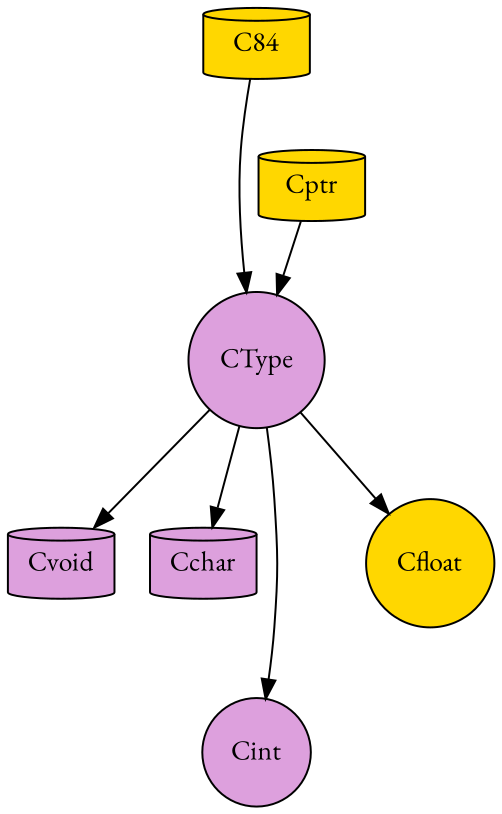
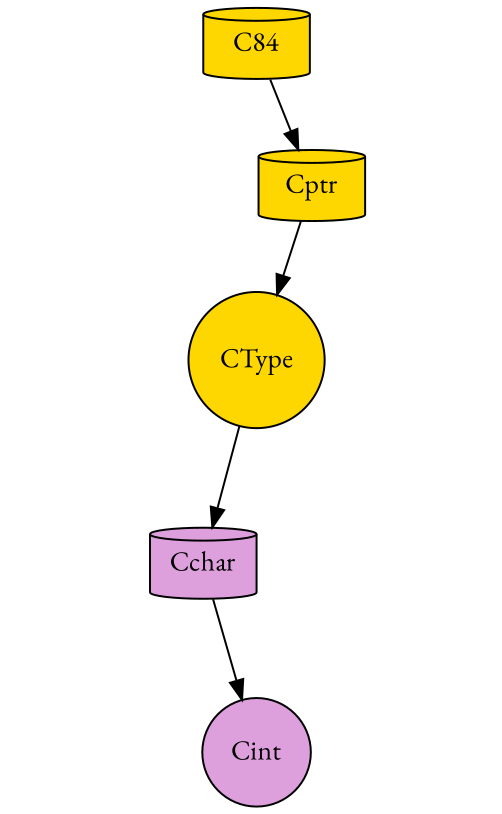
edge "C84" -> "CType": now "C84" -> "Cptr"
node "CType": fillcolor plum -> gold
edge "CType" -> "Cint": now "Cchar" -> "Cint"
node "Cvoid": removed
node "Cfloat": removed
